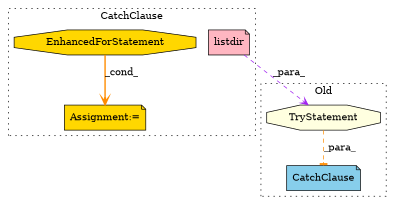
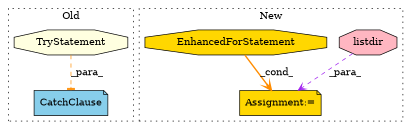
cluster "CatchClause": label "CatchClause" -> "New"
node "listdir": shape note -> octagon
edge "listdir" -> "TryStatement": now "listdir" -> "Assignment:="
